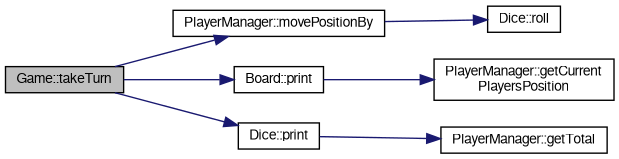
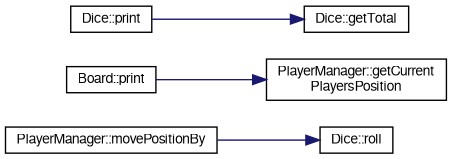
node "Game::takeTurn": removed
node "PlayerManager::getTotal": label "PlayerManager::getTotal" -> "Dice::getTotal"
